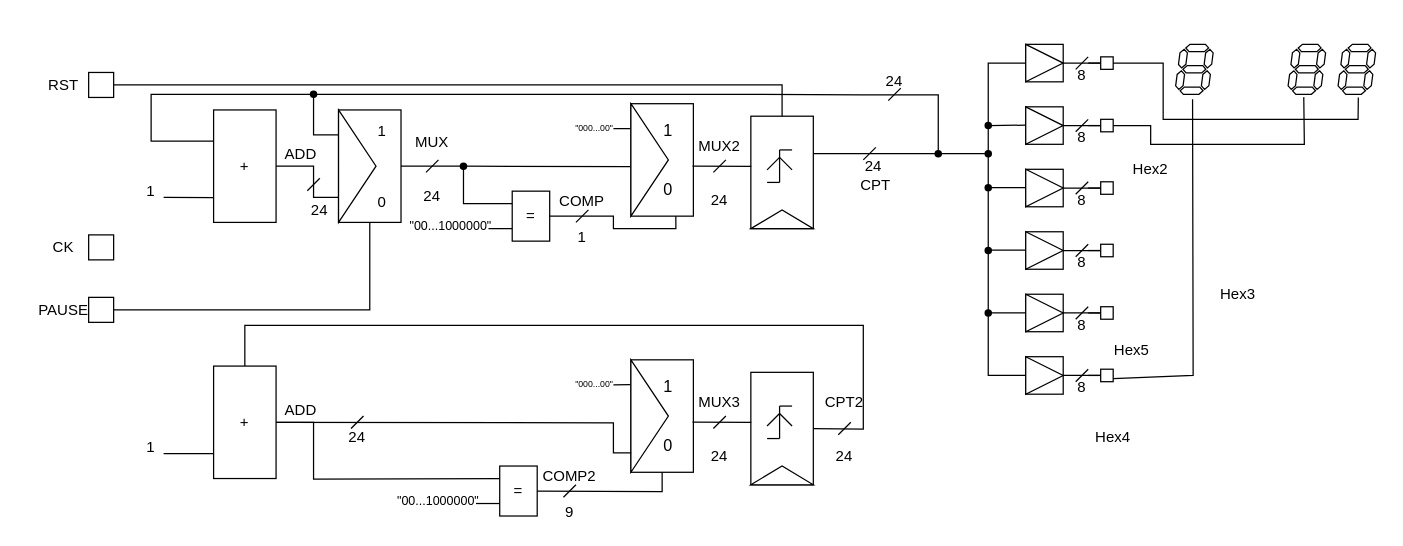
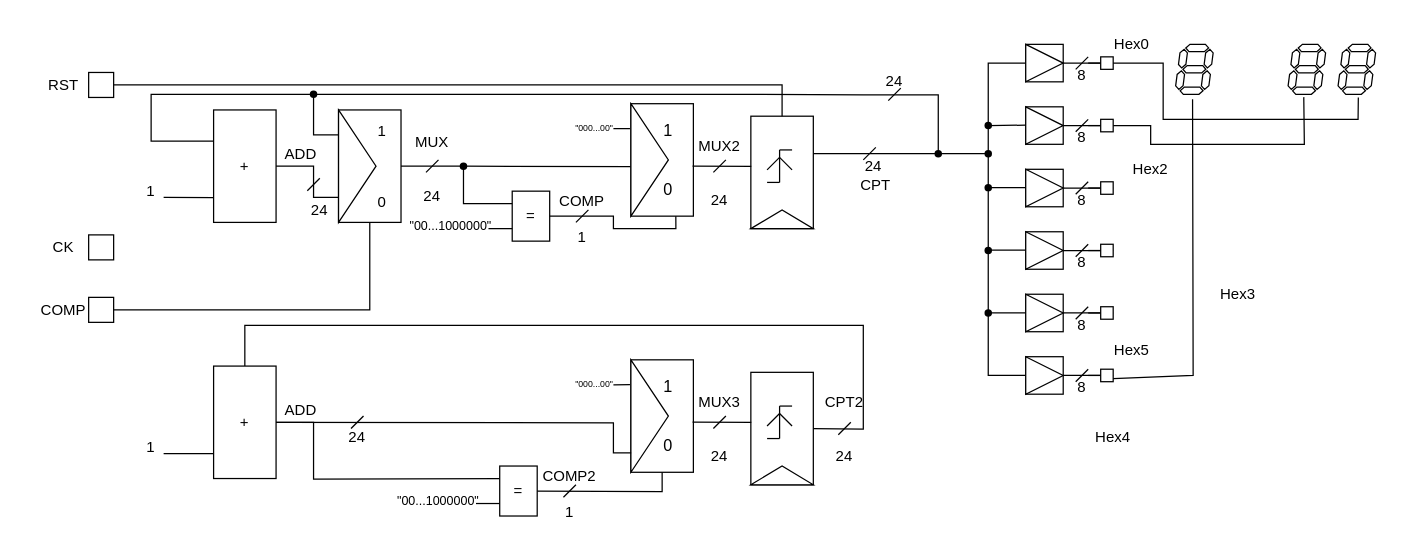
node "Hex0": added
node "PAUSE": label "PAUSE" -> "COMP"
node "COMP2 9": label "COMP2 9" -> "COMP2 1"
